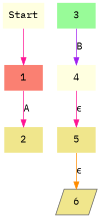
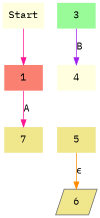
edge "4" -> "5": removed, label "ϵ"
node "2": label "2" -> "7"
